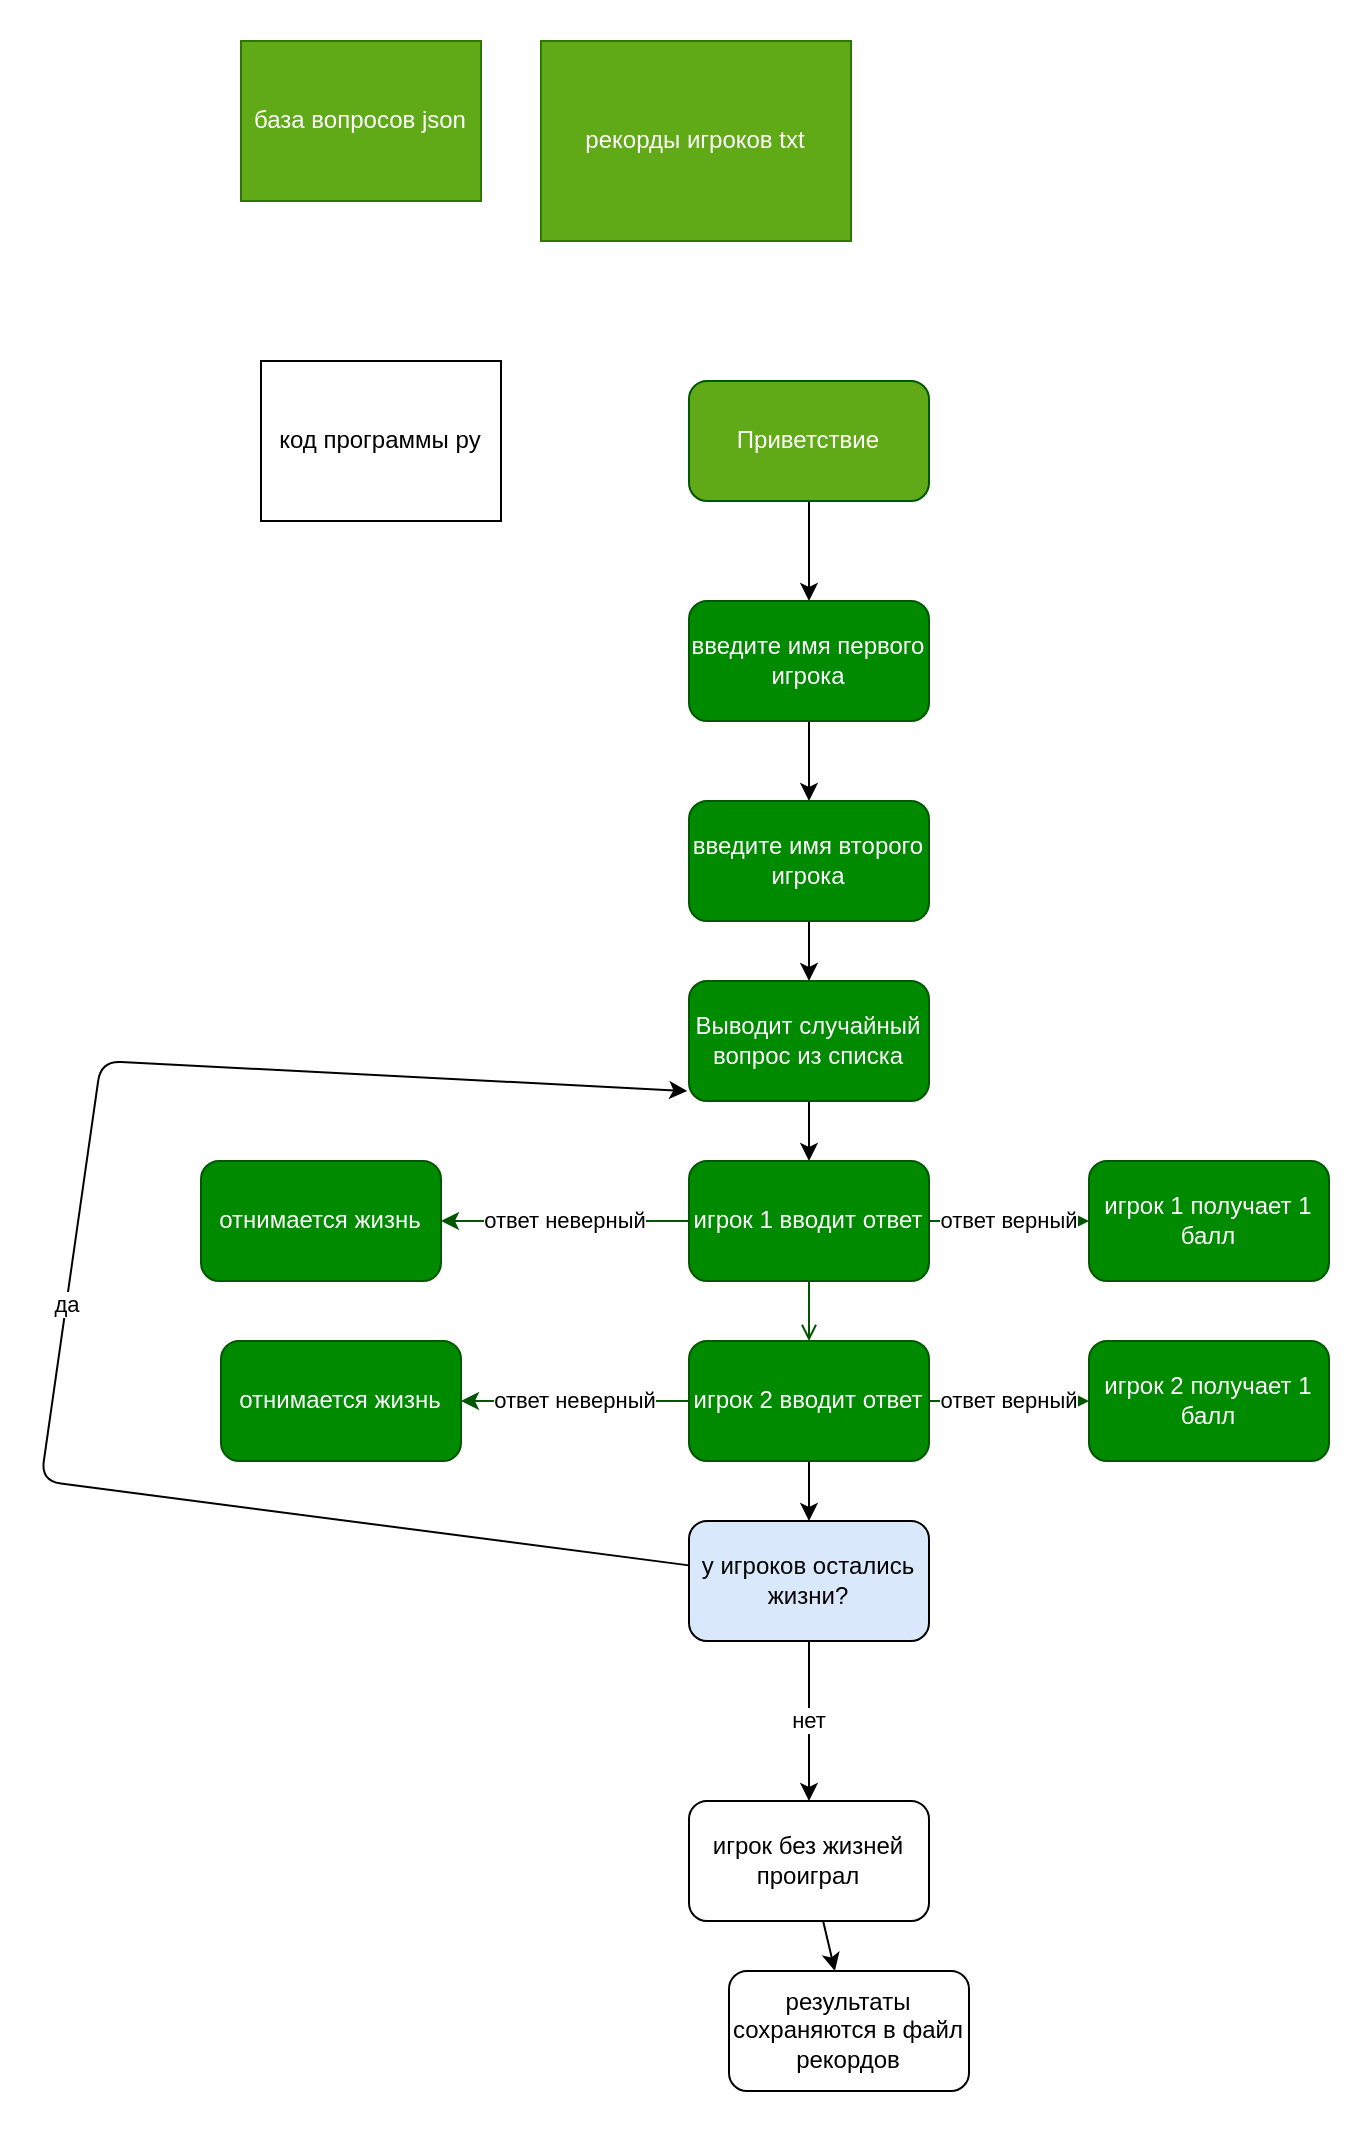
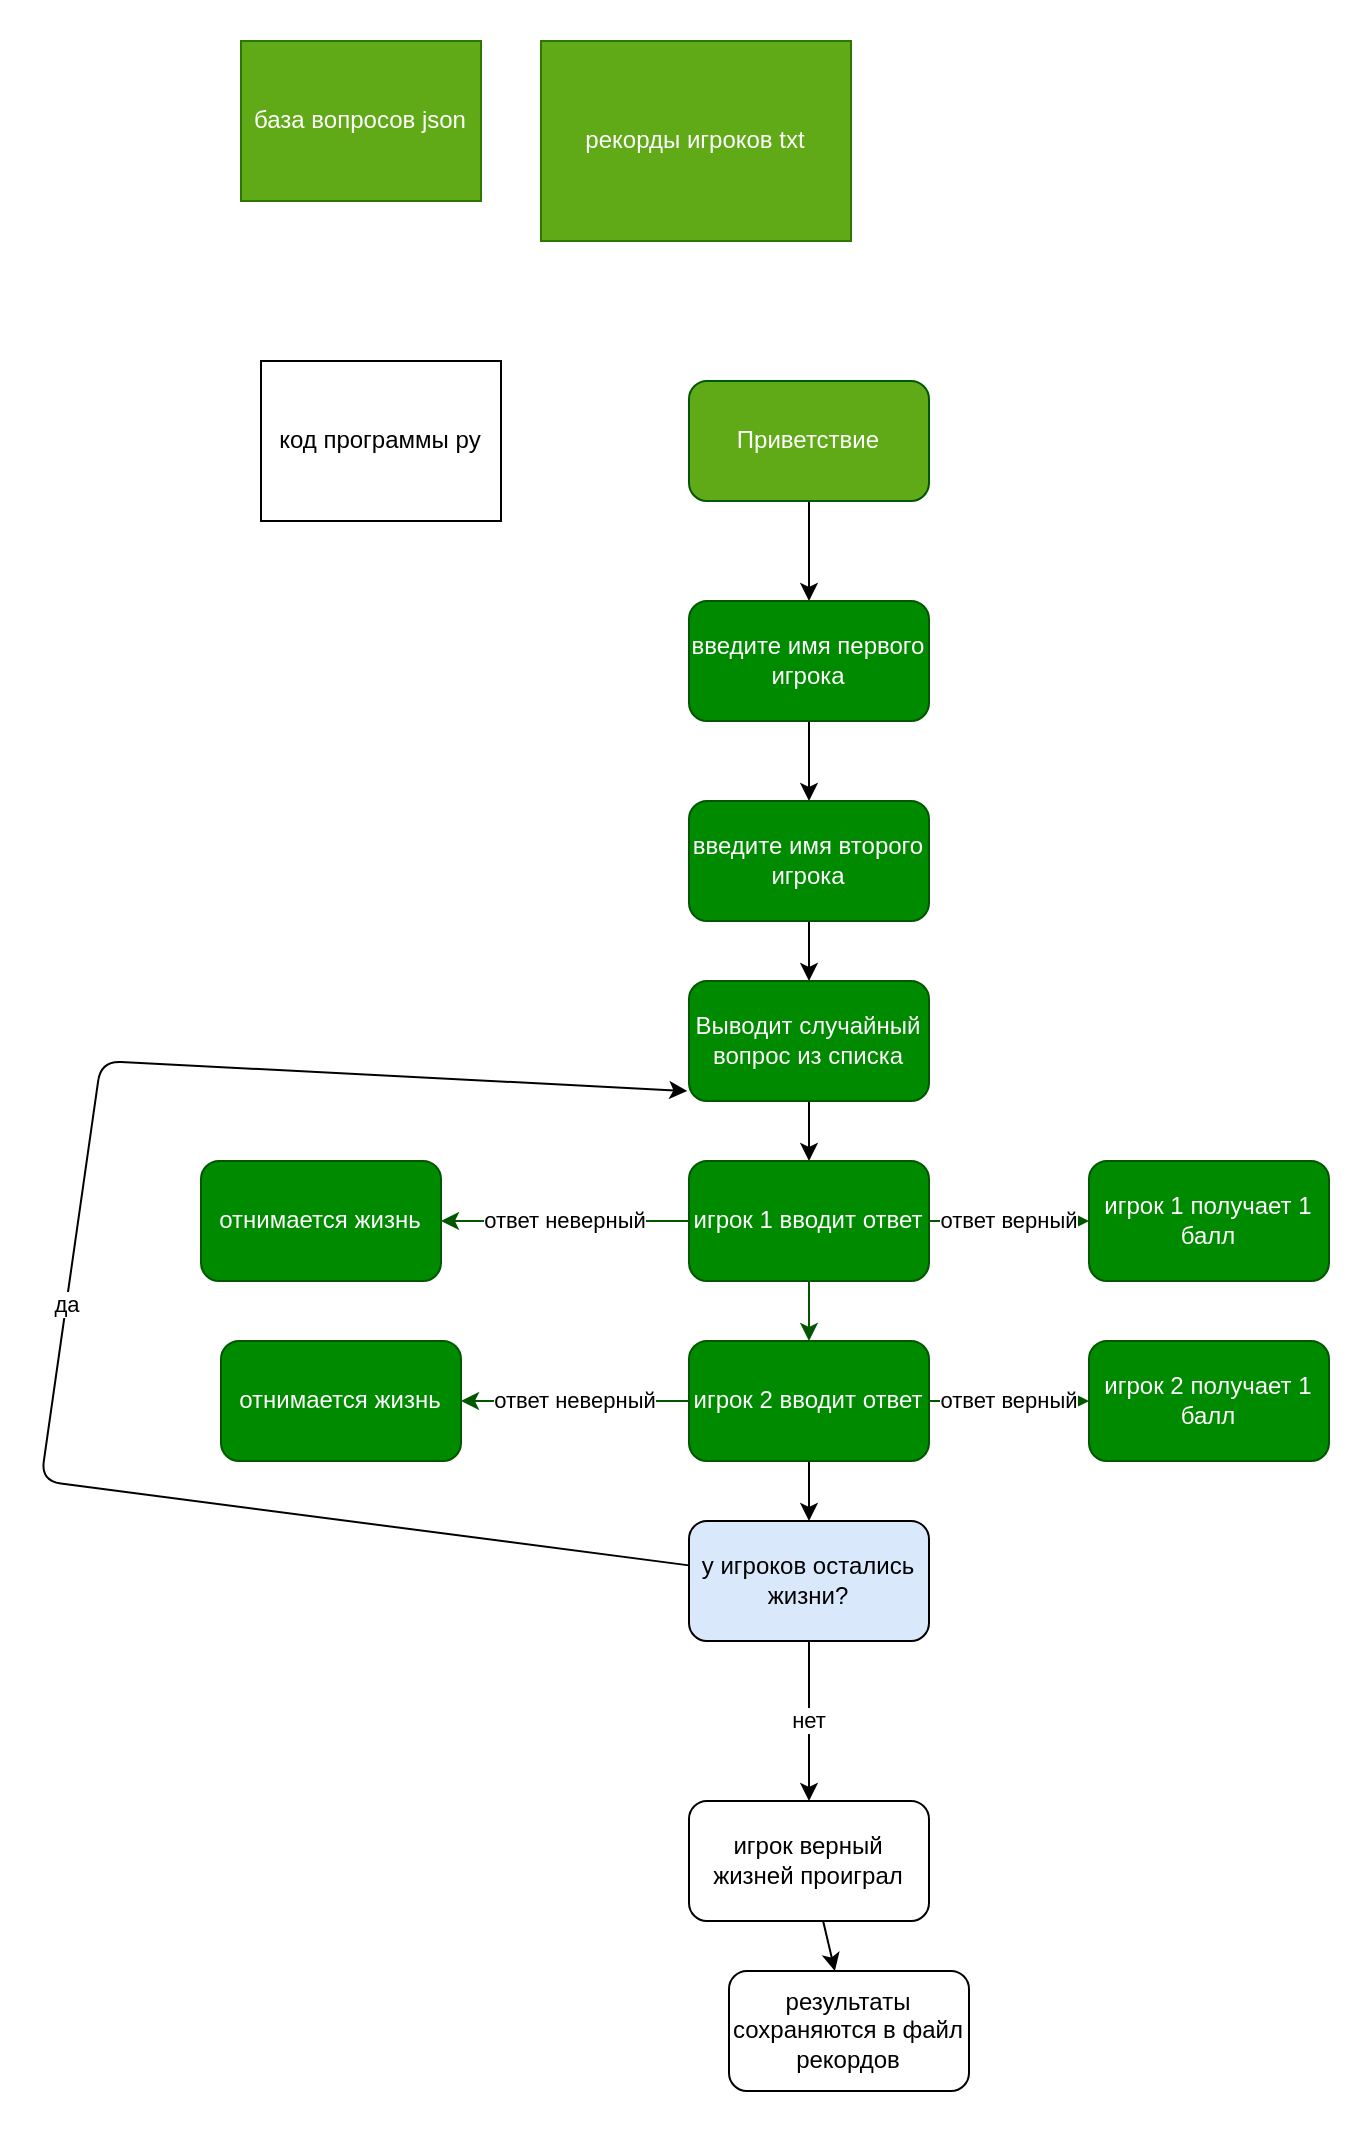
edge "игрок 1 вводит ответ" -> "игрок 2 вводит ответ": arrowhead open -> classic
node "игрок без жизней проиграл": label "игрок без жизней проиграл" -> "игрок верный жизней проиграл"
